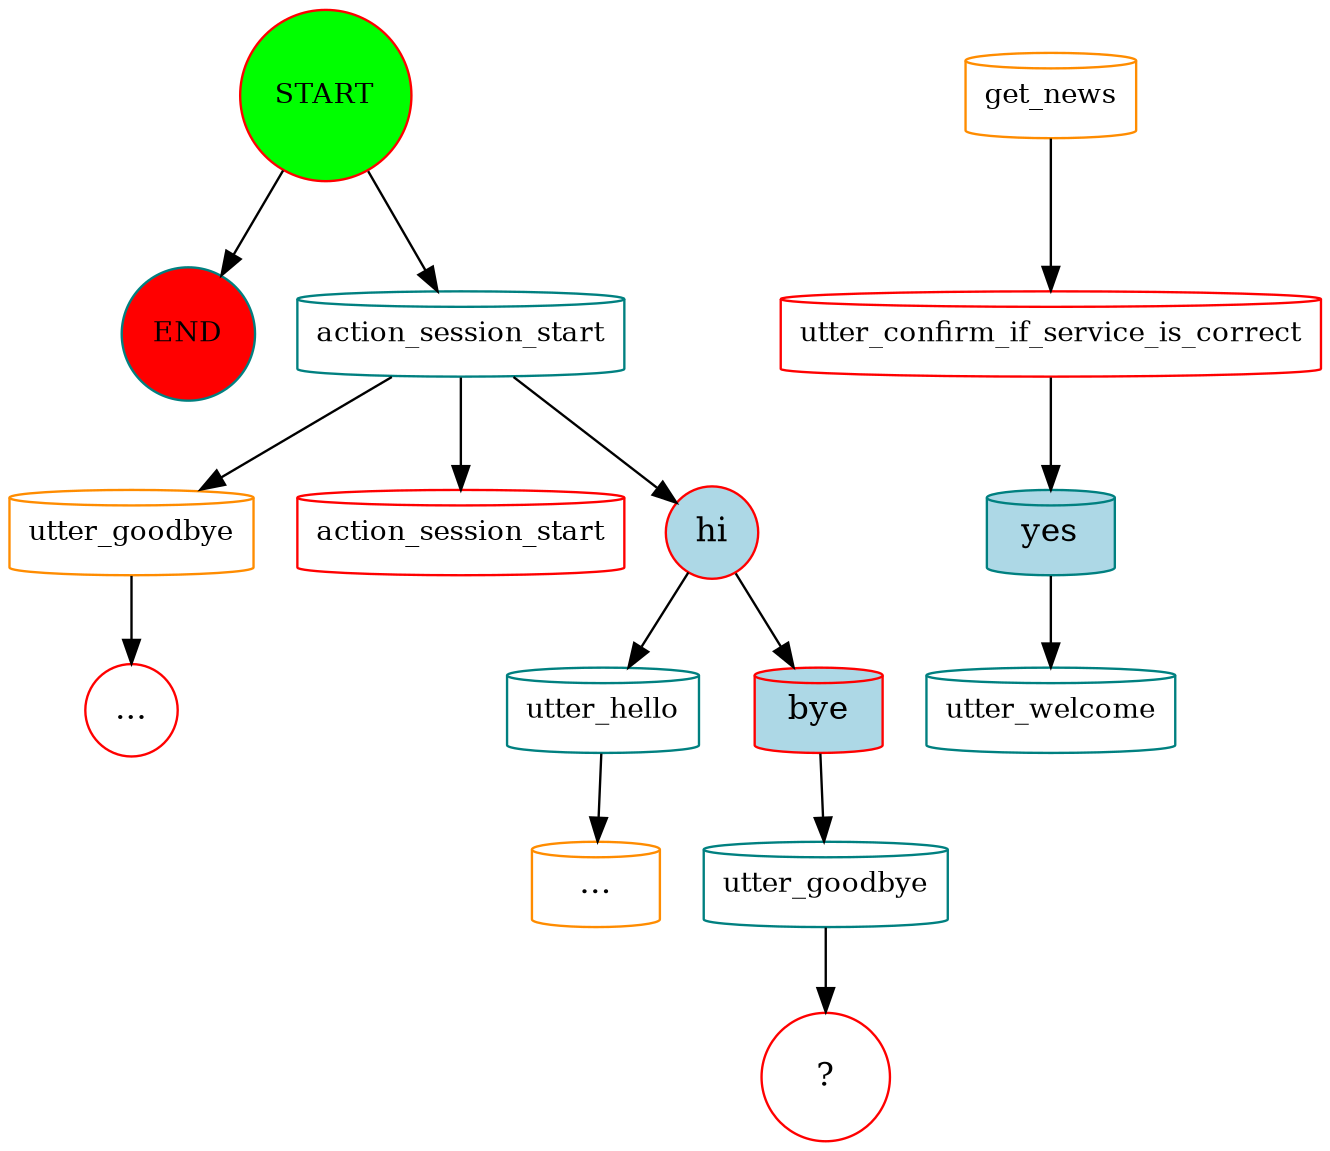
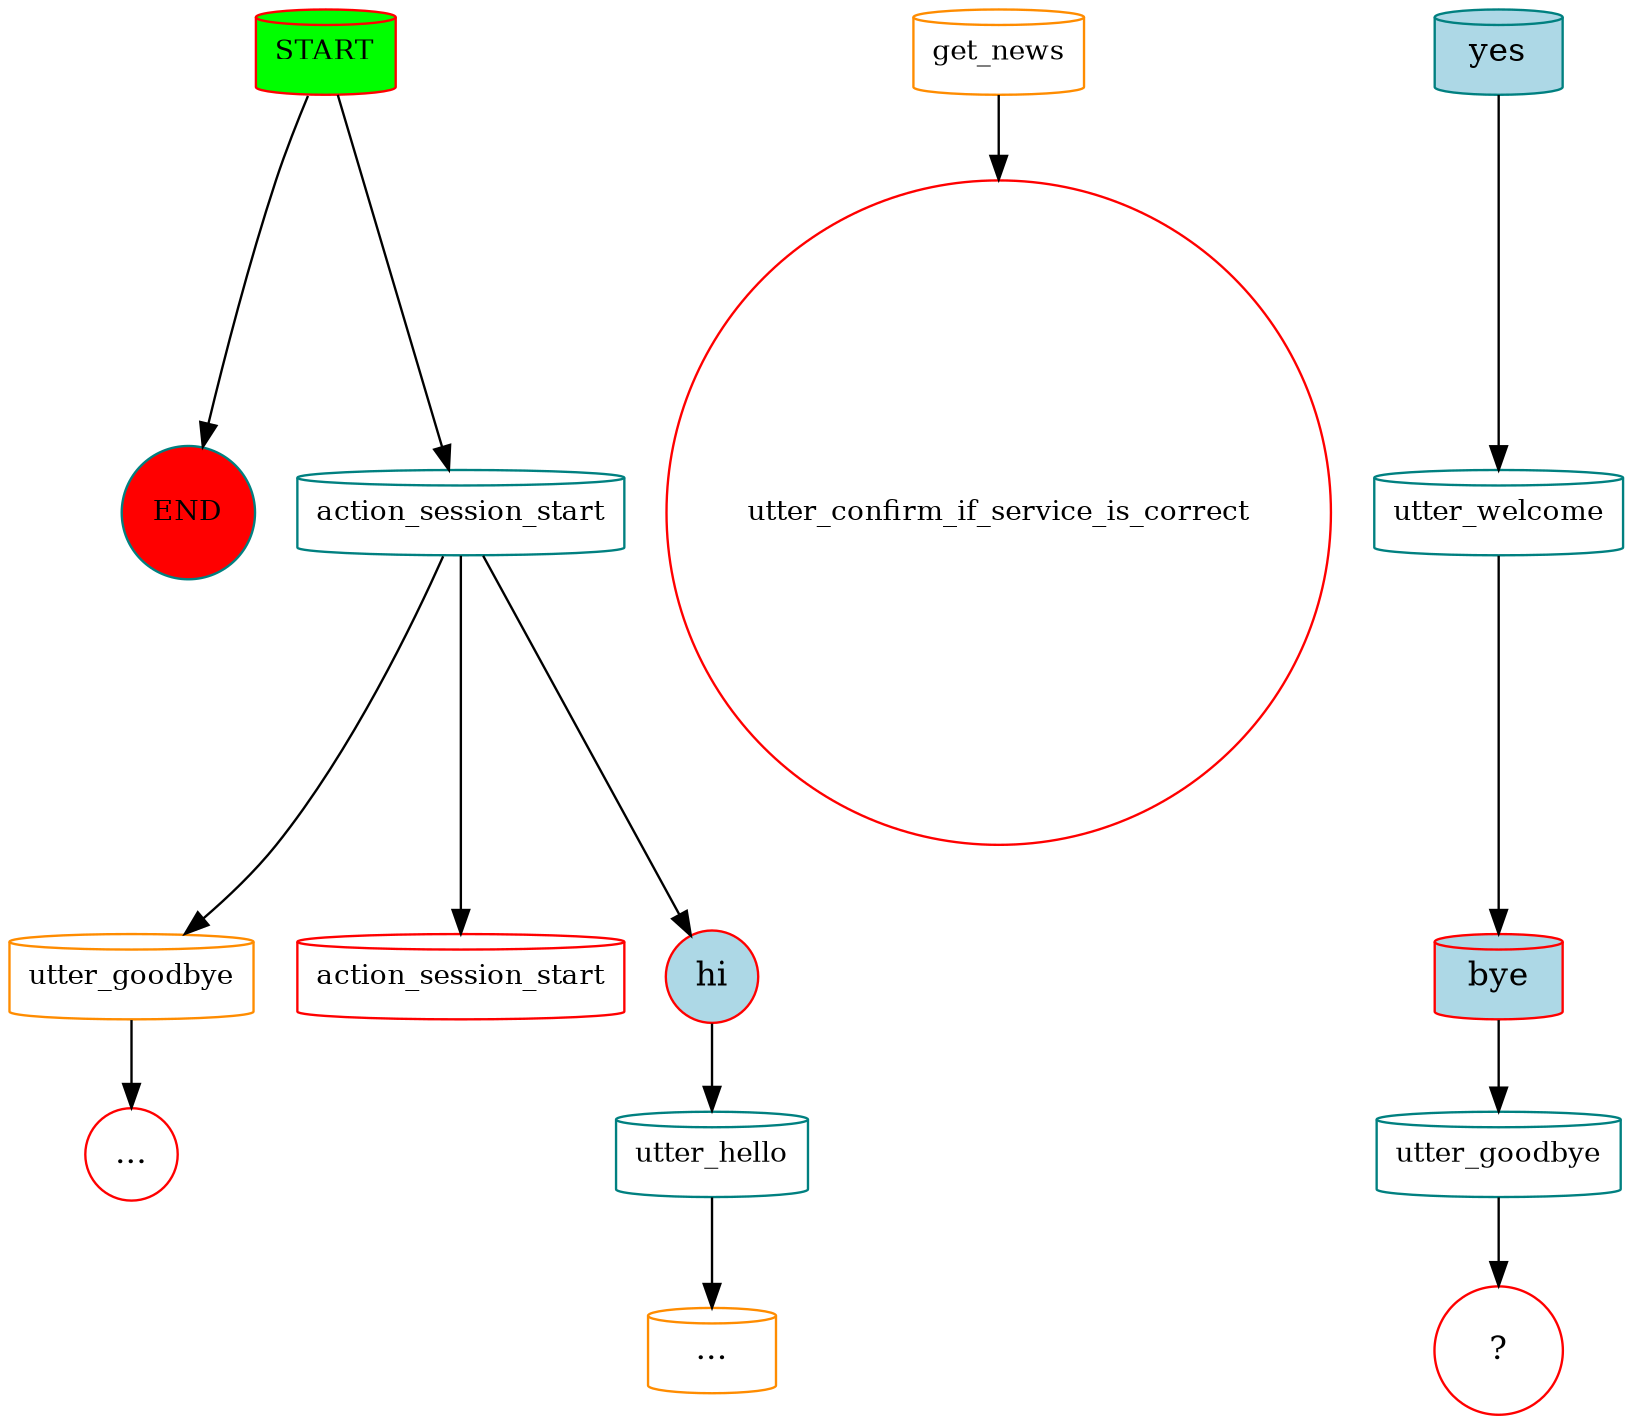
node "START": shape circle -> cylinder
node "utter_confirm_if_service_is_correct": shape cylinder -> circle
edge "utter_confirm_if_service_is_correct" -> "yes": removed
edge "hi" -> "bye": now "utter_welcome" -> "bye"
